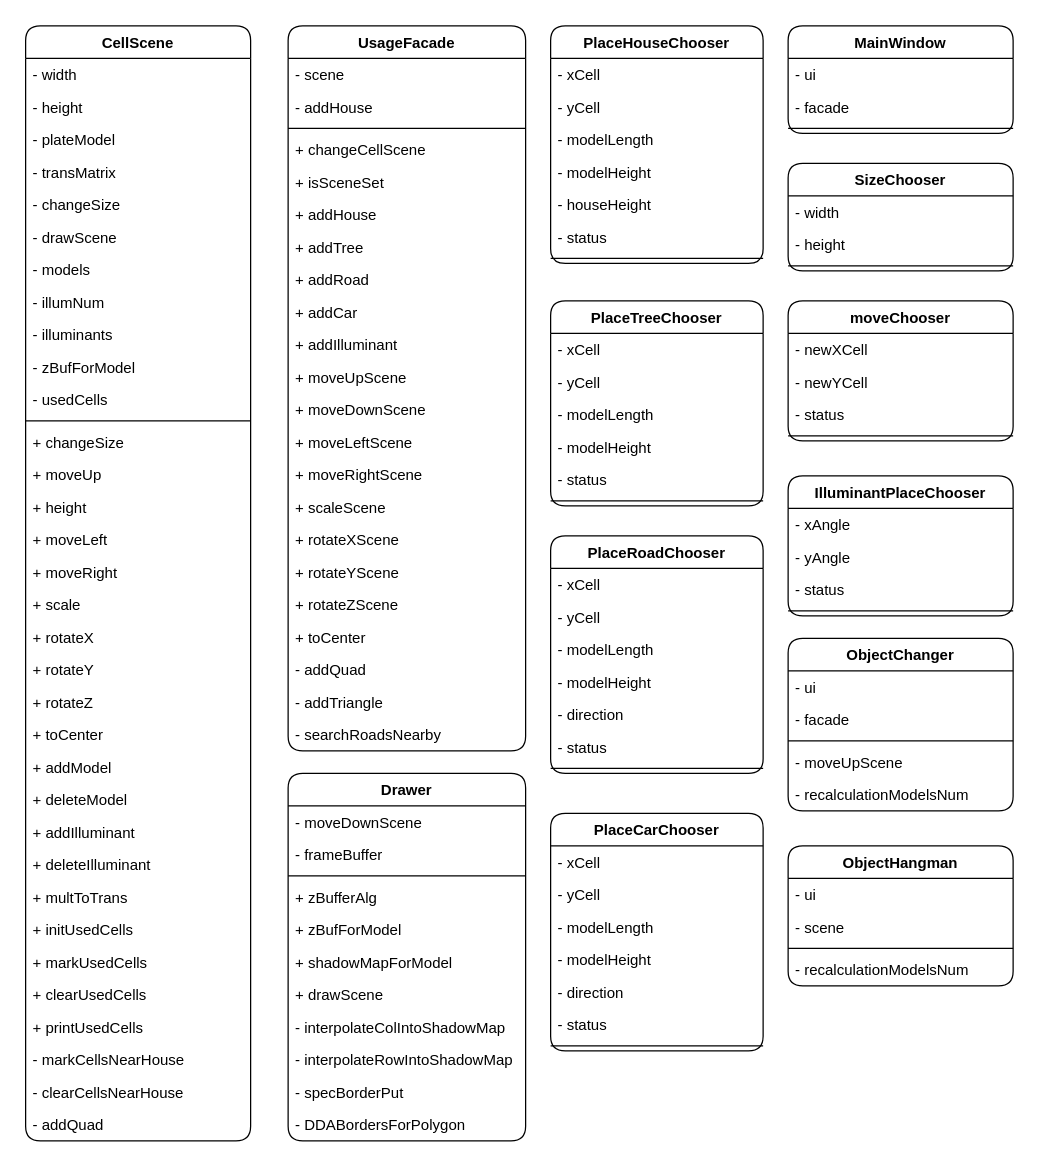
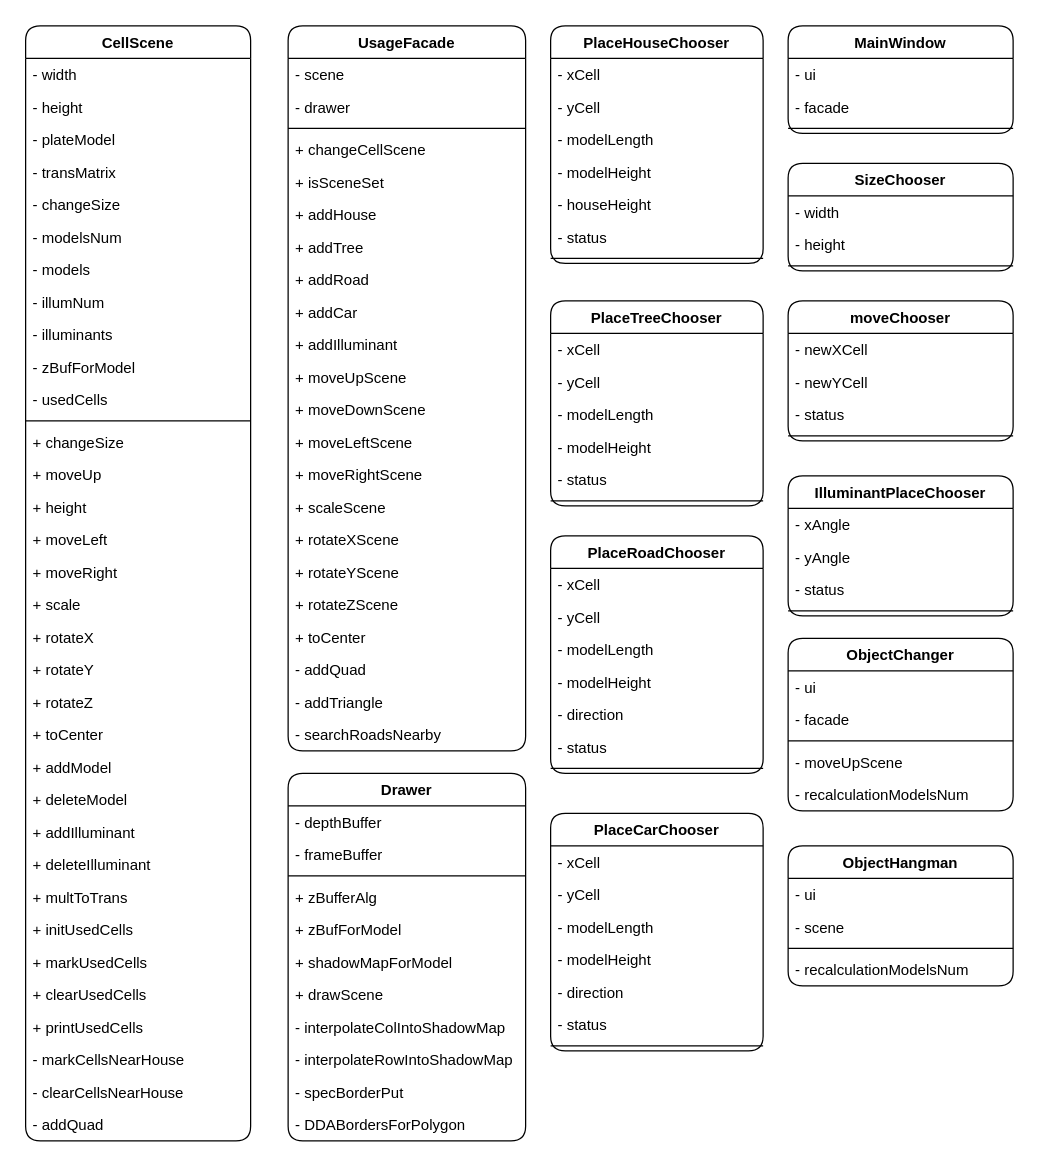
node "- addHouse": label "- addHouse" -> "- drawer"
node "- drawScene": label "- drawScene" -> "- modelsNum"
node "- moveDownScene": label "- moveDownScene" -> "- depthBuffer"
